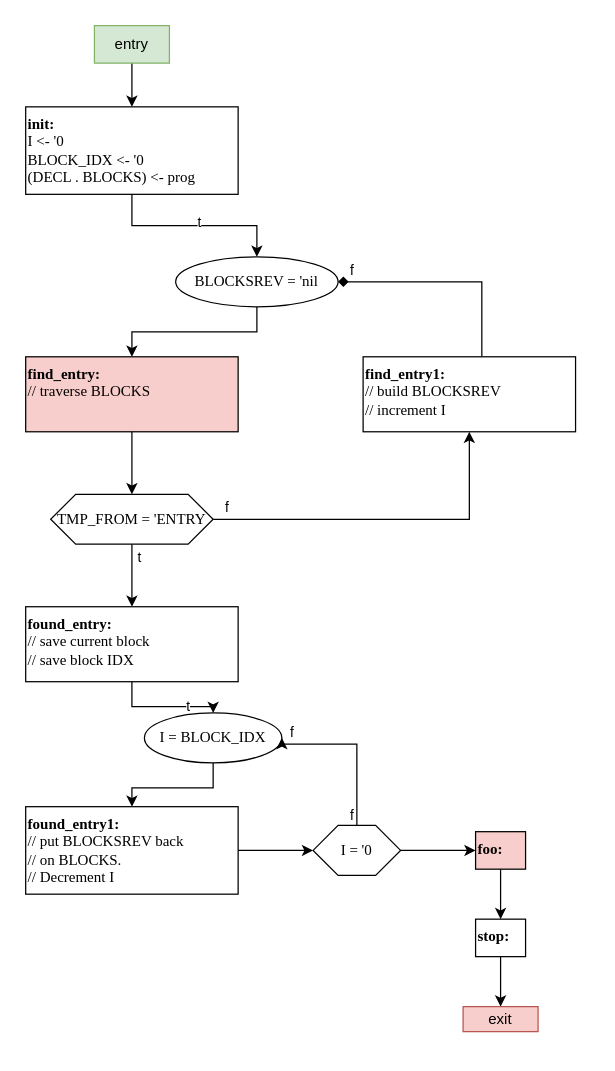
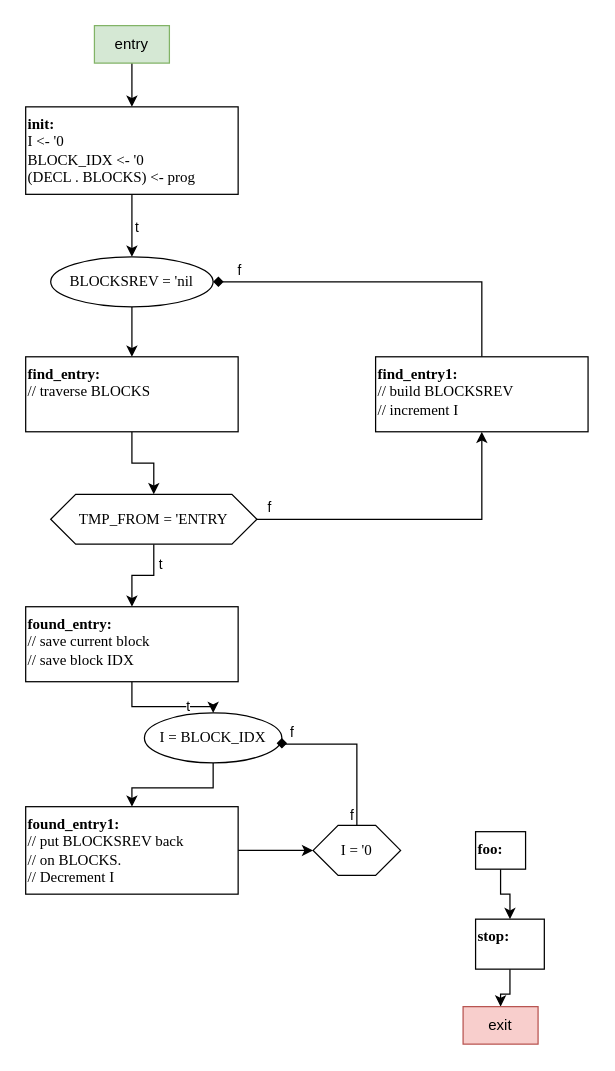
node "BLOCKSREV = 'nil": moved (257, 282) -> (132, 282)
node "find_entry: // traverse BLOCKS": fillcolor #f8cecc -> #ffffff
node "find_entry1: // build BLOCKSREV // increment I": moved (469, 394) -> (482, 394)
node "TMP_FROM = 'ENTRY": size 163x50 -> 206x50
edge "I = '0" -> "I = BLOCK_IDX": arrowhead classic -> diamond
edge "I = '0" -> "foo:": removed
node "foo:": fillcolor #f8cecc -> #ffffff
node "stop:": size 50x38 -> 69x50
node "exit": size 75x25 -> 75x38
